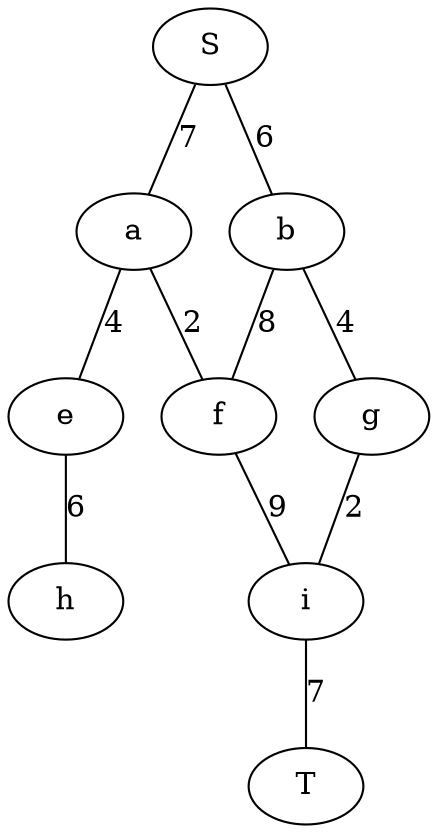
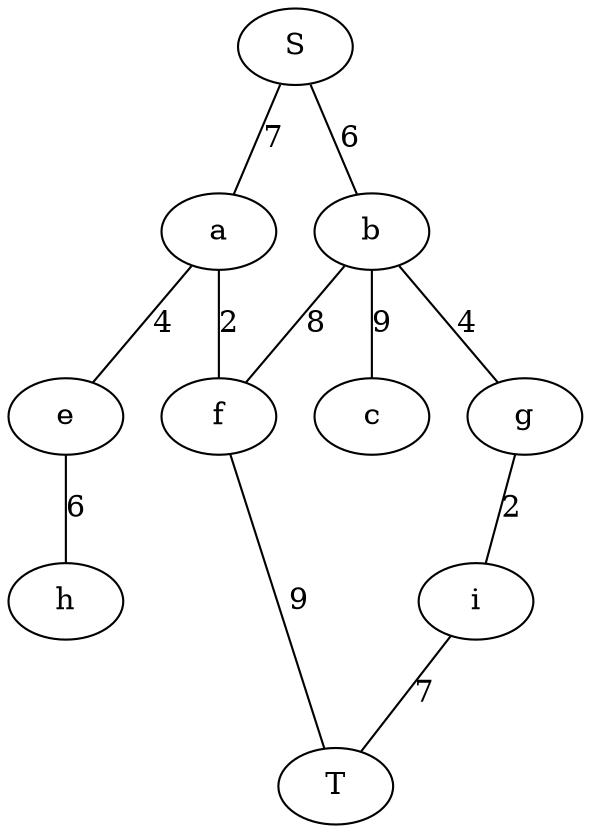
node "c": added
edge "f" -- "i": now "f" -- "T"
